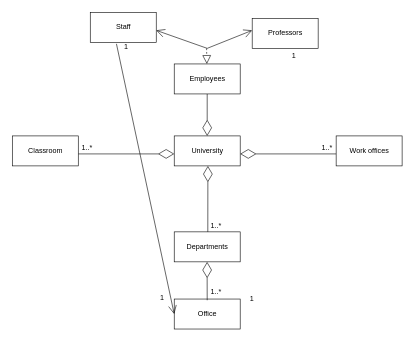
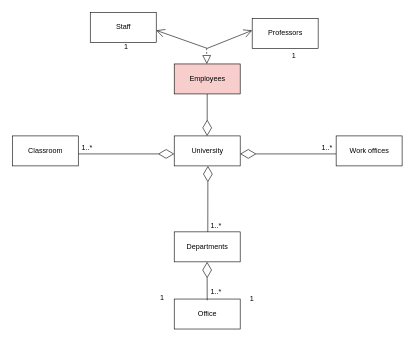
node "Employees": fillcolor #ffffff -> #f8cecc
edge "Staff" -> "Office": removed
